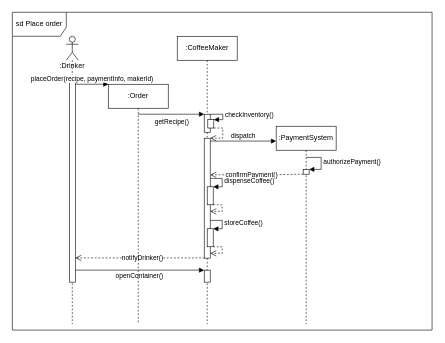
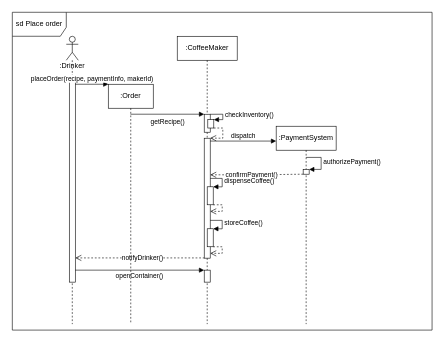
node ":Order": size 60x240 -> 45x240
